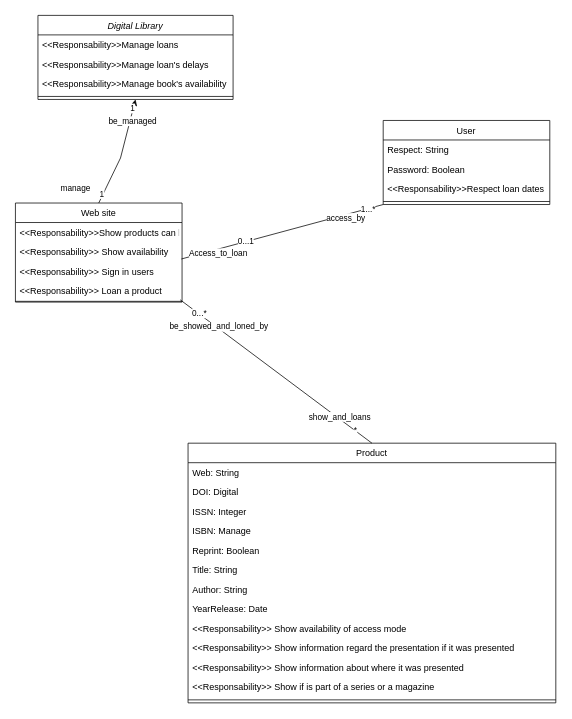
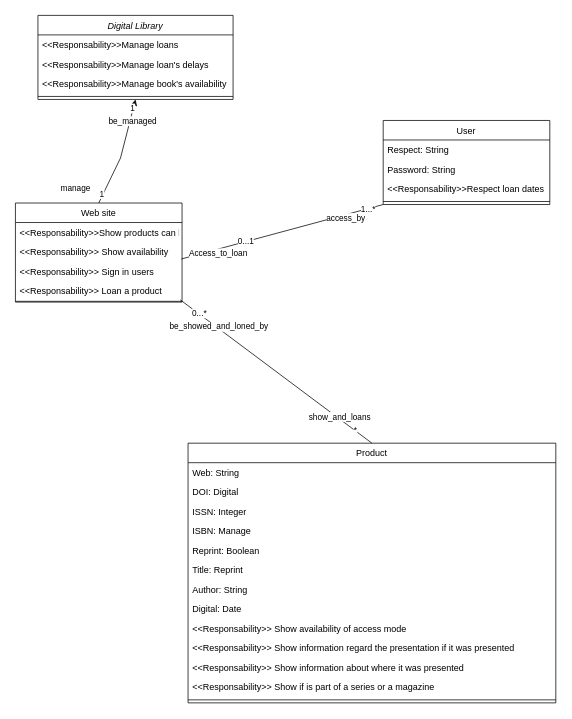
node "Password: Boolean": label "Password: Boolean" -> "Password: String"
node "Title: String": label "Title: String" -> "Title: Reprint"
node "YearRelease: Date": label "YearRelease: Date" -> "Digital: Date"
